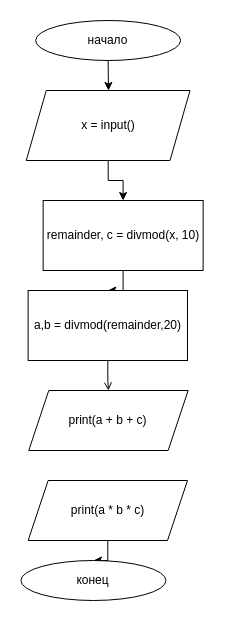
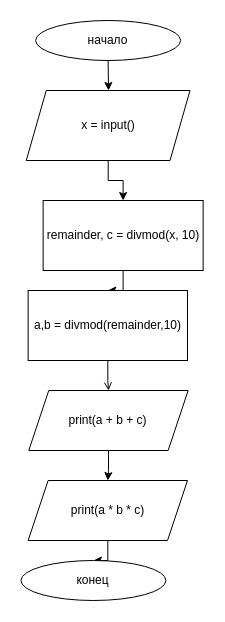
node "a,b = divmod(remainder,20)": label "a,b = divmod(remainder,20)" -> "a,b = divmod(remainder,10)"
edge "print(a + b + c)" -> "print(a * b * c)": added
